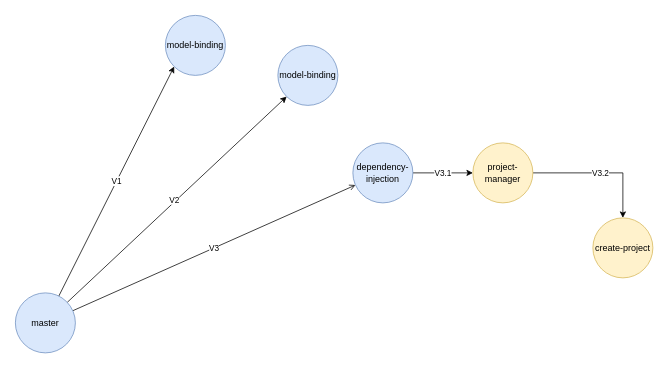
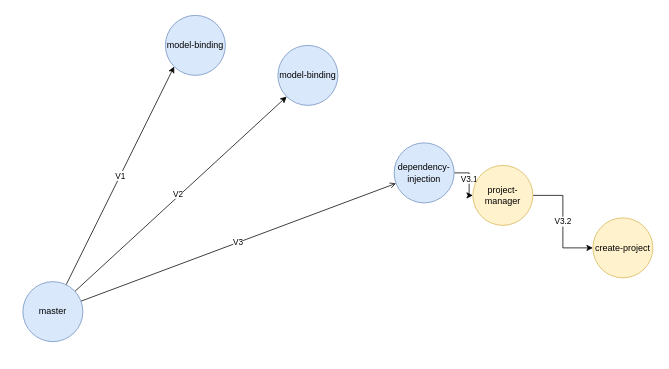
node "dependency-injection": moved (383, 173) -> (424, 173)
node "project-manager": moved (503, 173) -> (503, 195)
node "master": moved (45, 323) -> (53, 312)
